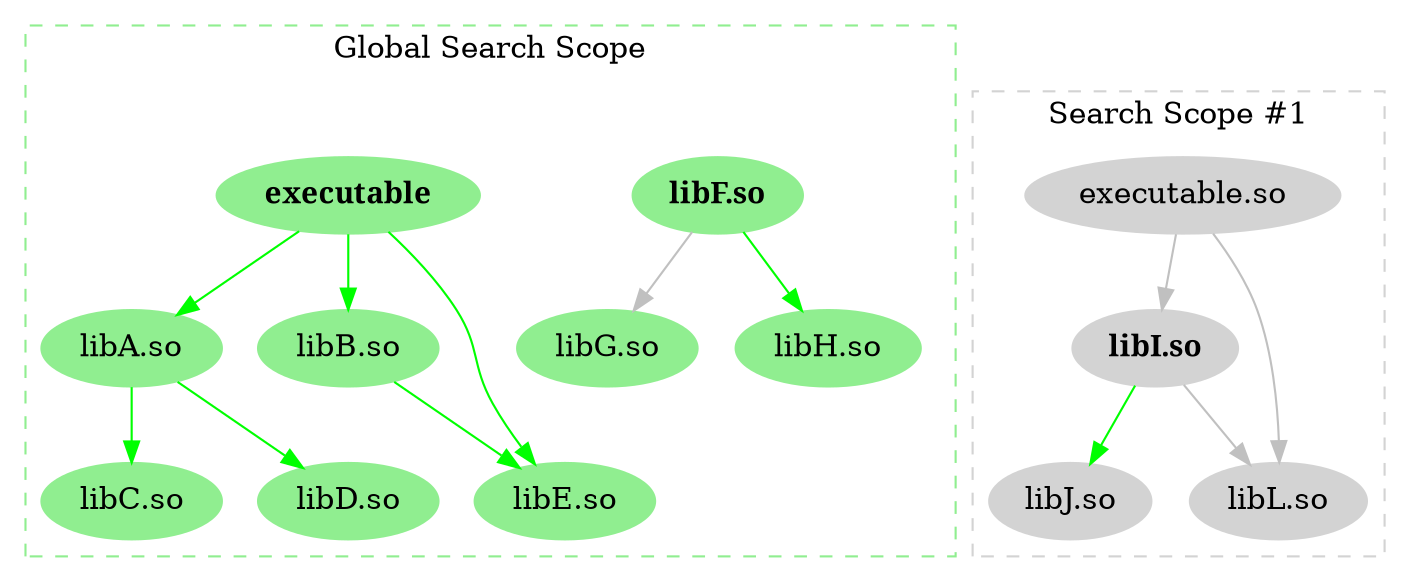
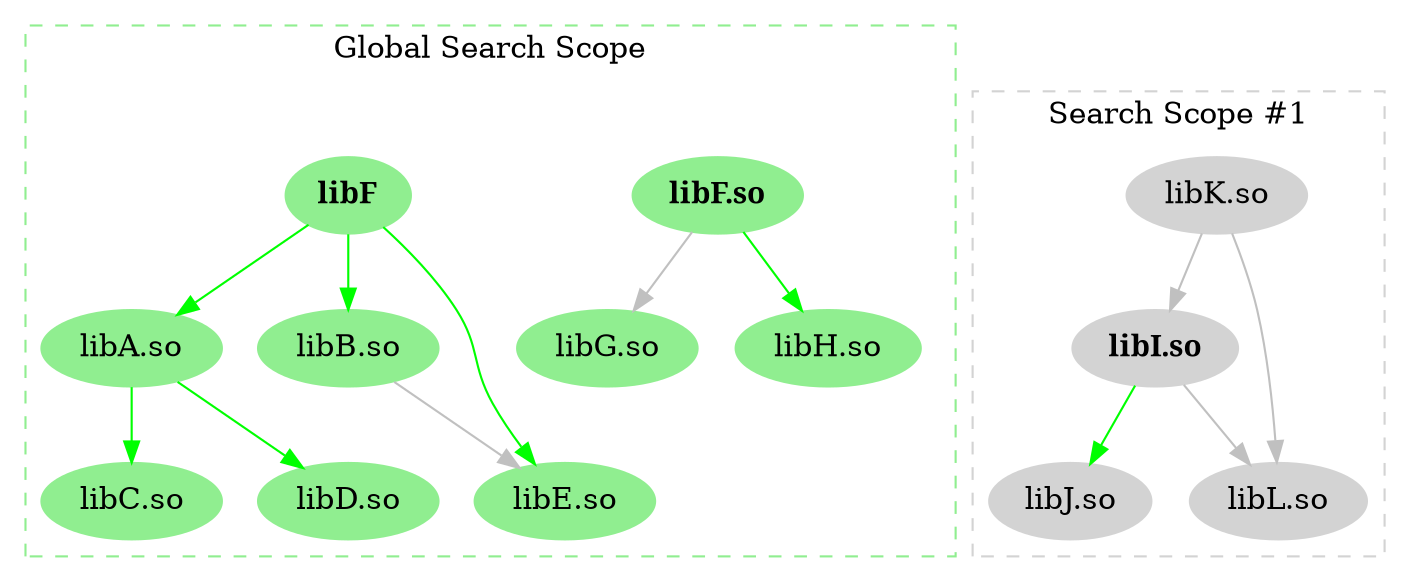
node "executable": label "executable" -> "libF"
node "executable.so": label "executable.so" -> "libK.so"
edge "libB.so" -> "libE.so": color green -> gray
